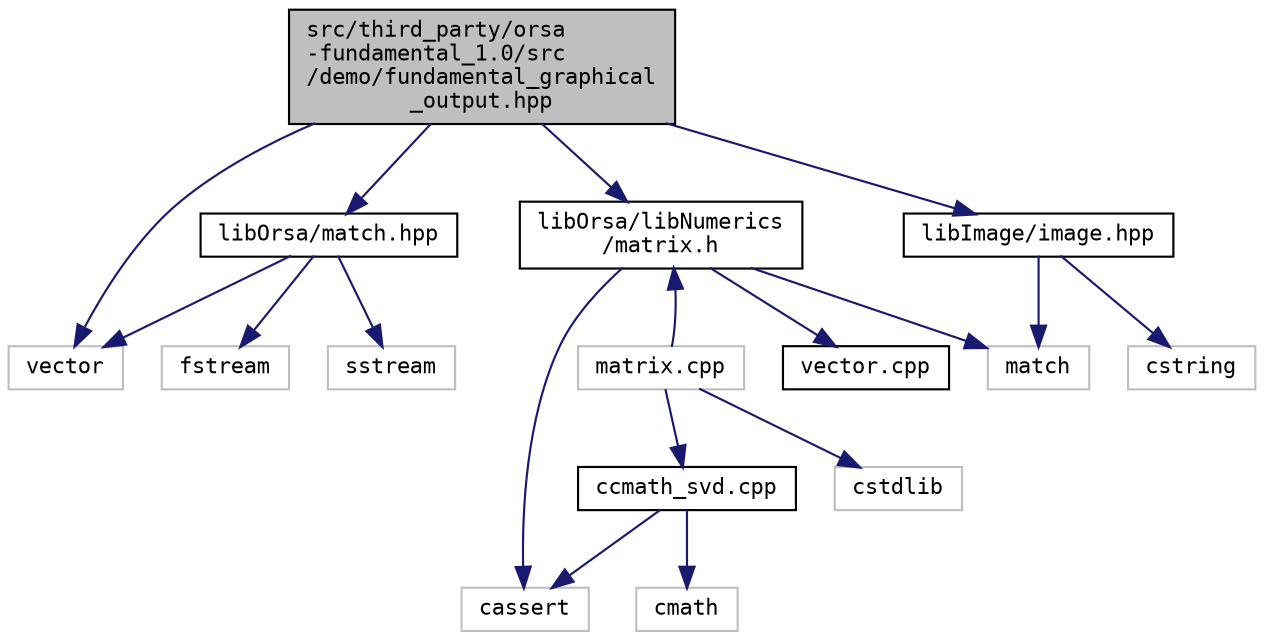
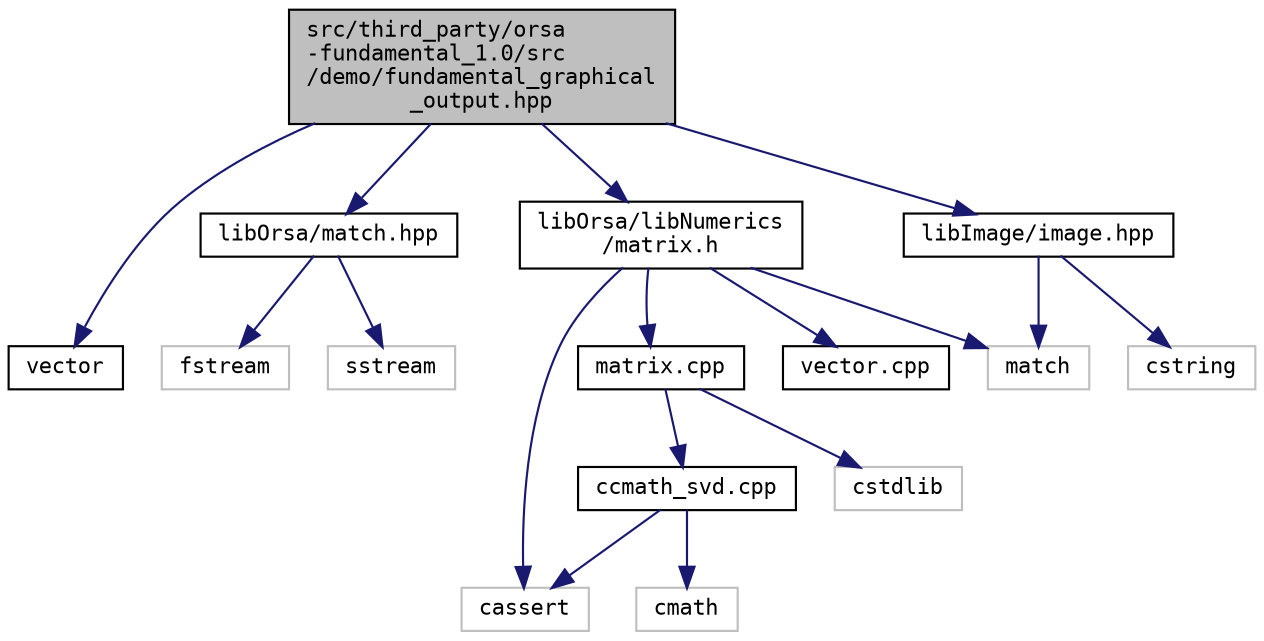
edge "libOrsa/match.hpp" -> "vector": removed
edge "matrix.cpp" -> "libOrsa/libNumerics /matrix.h": reversed
node "vector": color grey75 -> black
node "matrix.cpp": color grey75 -> black
